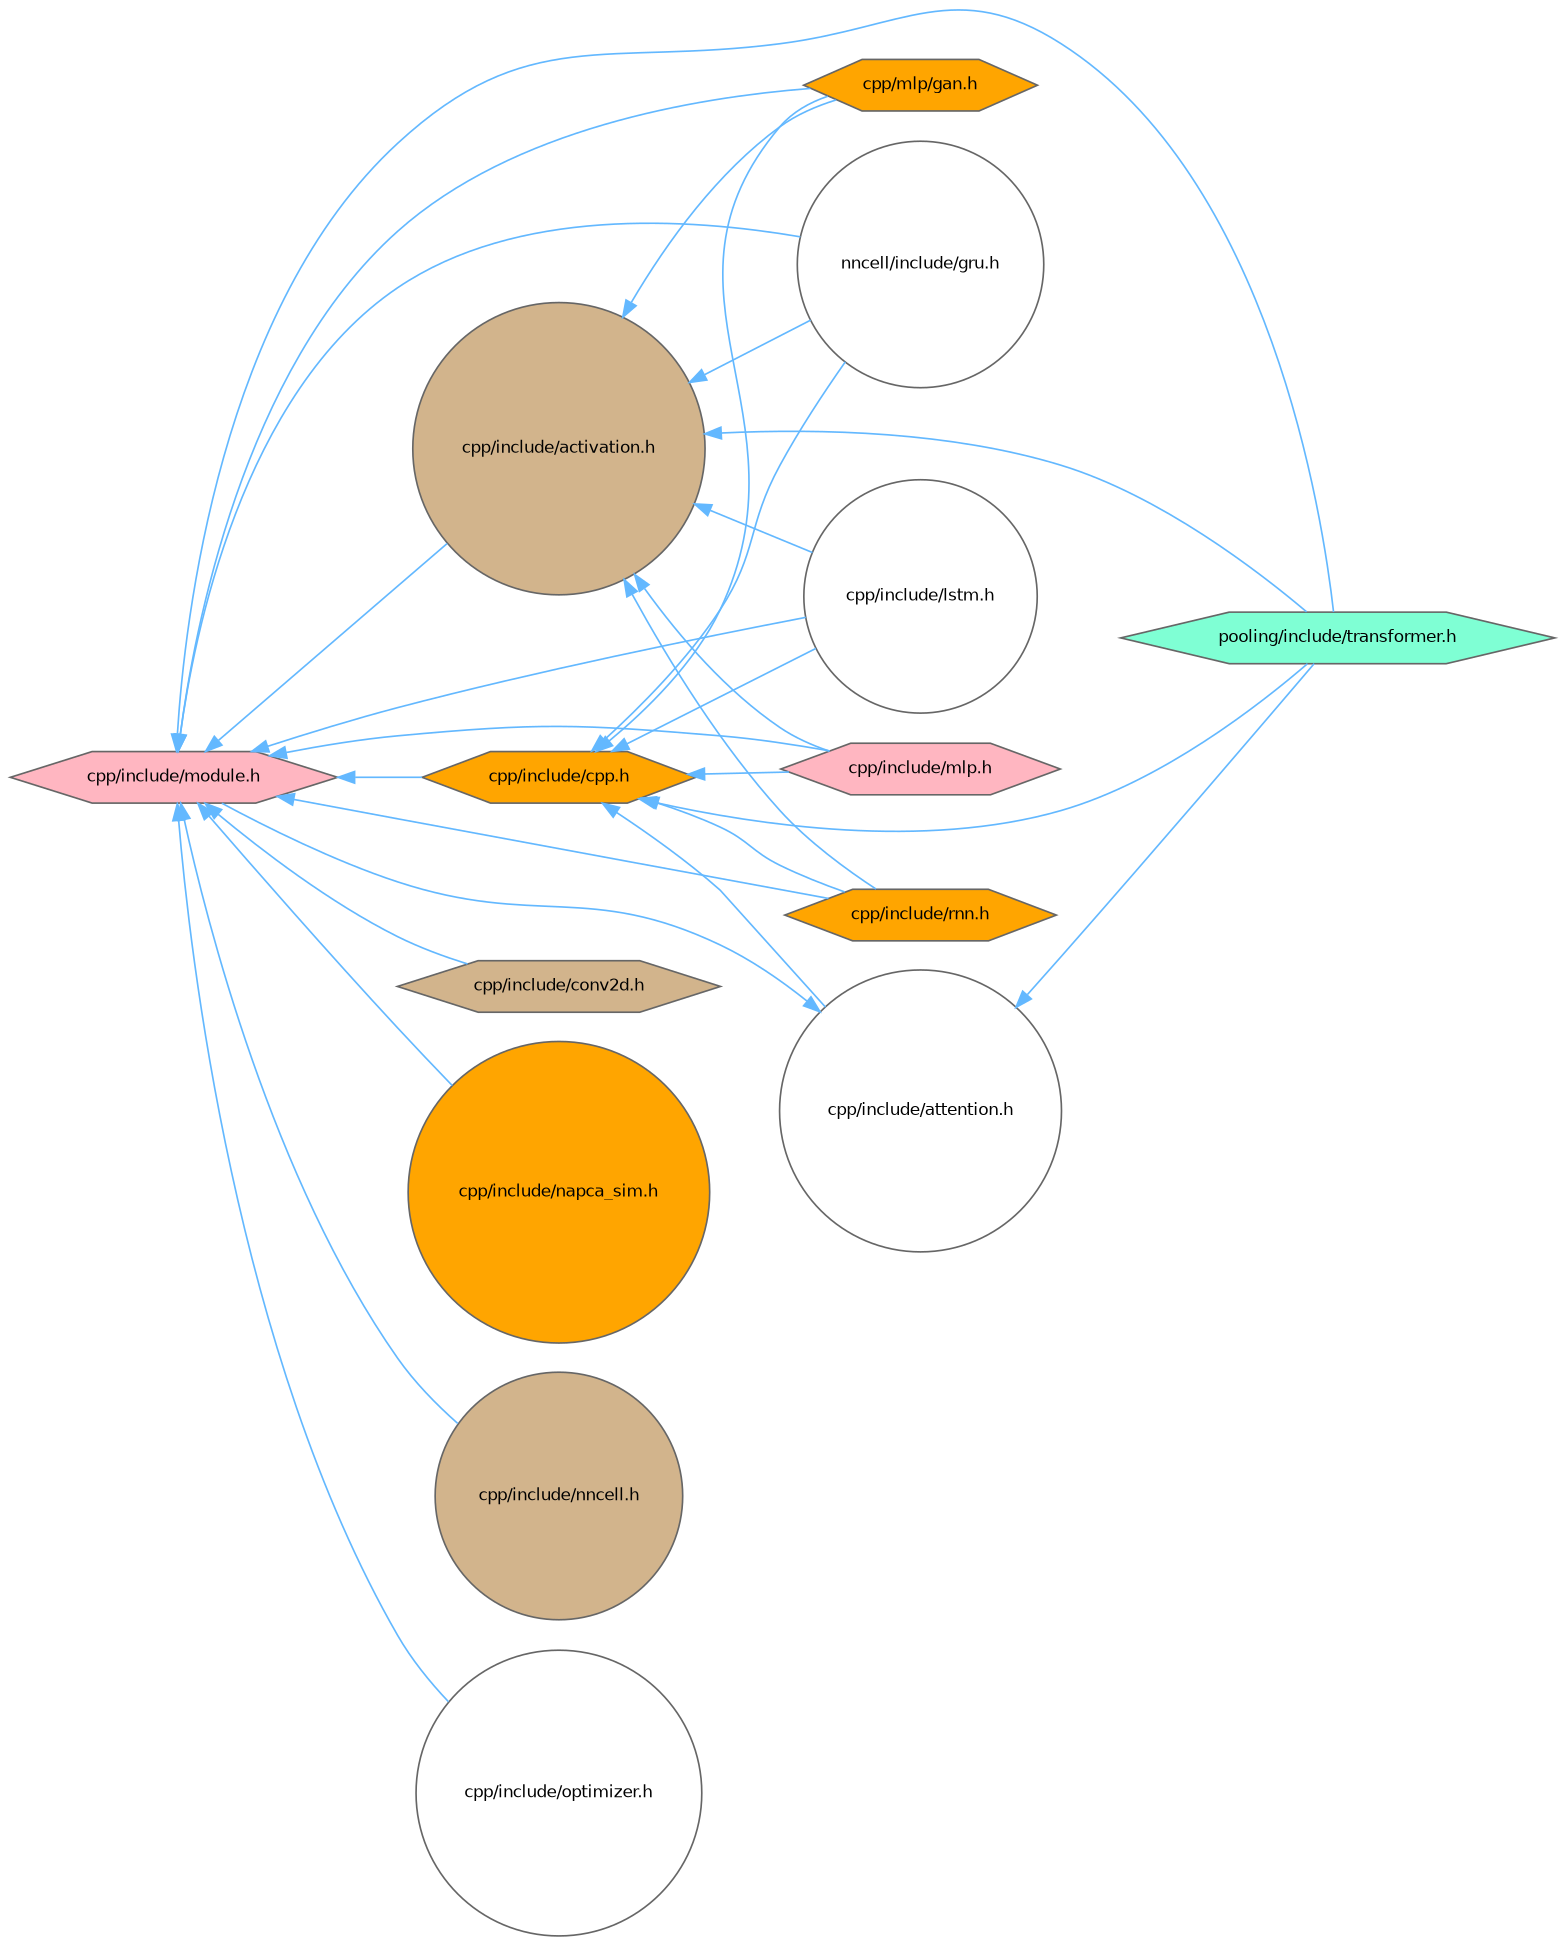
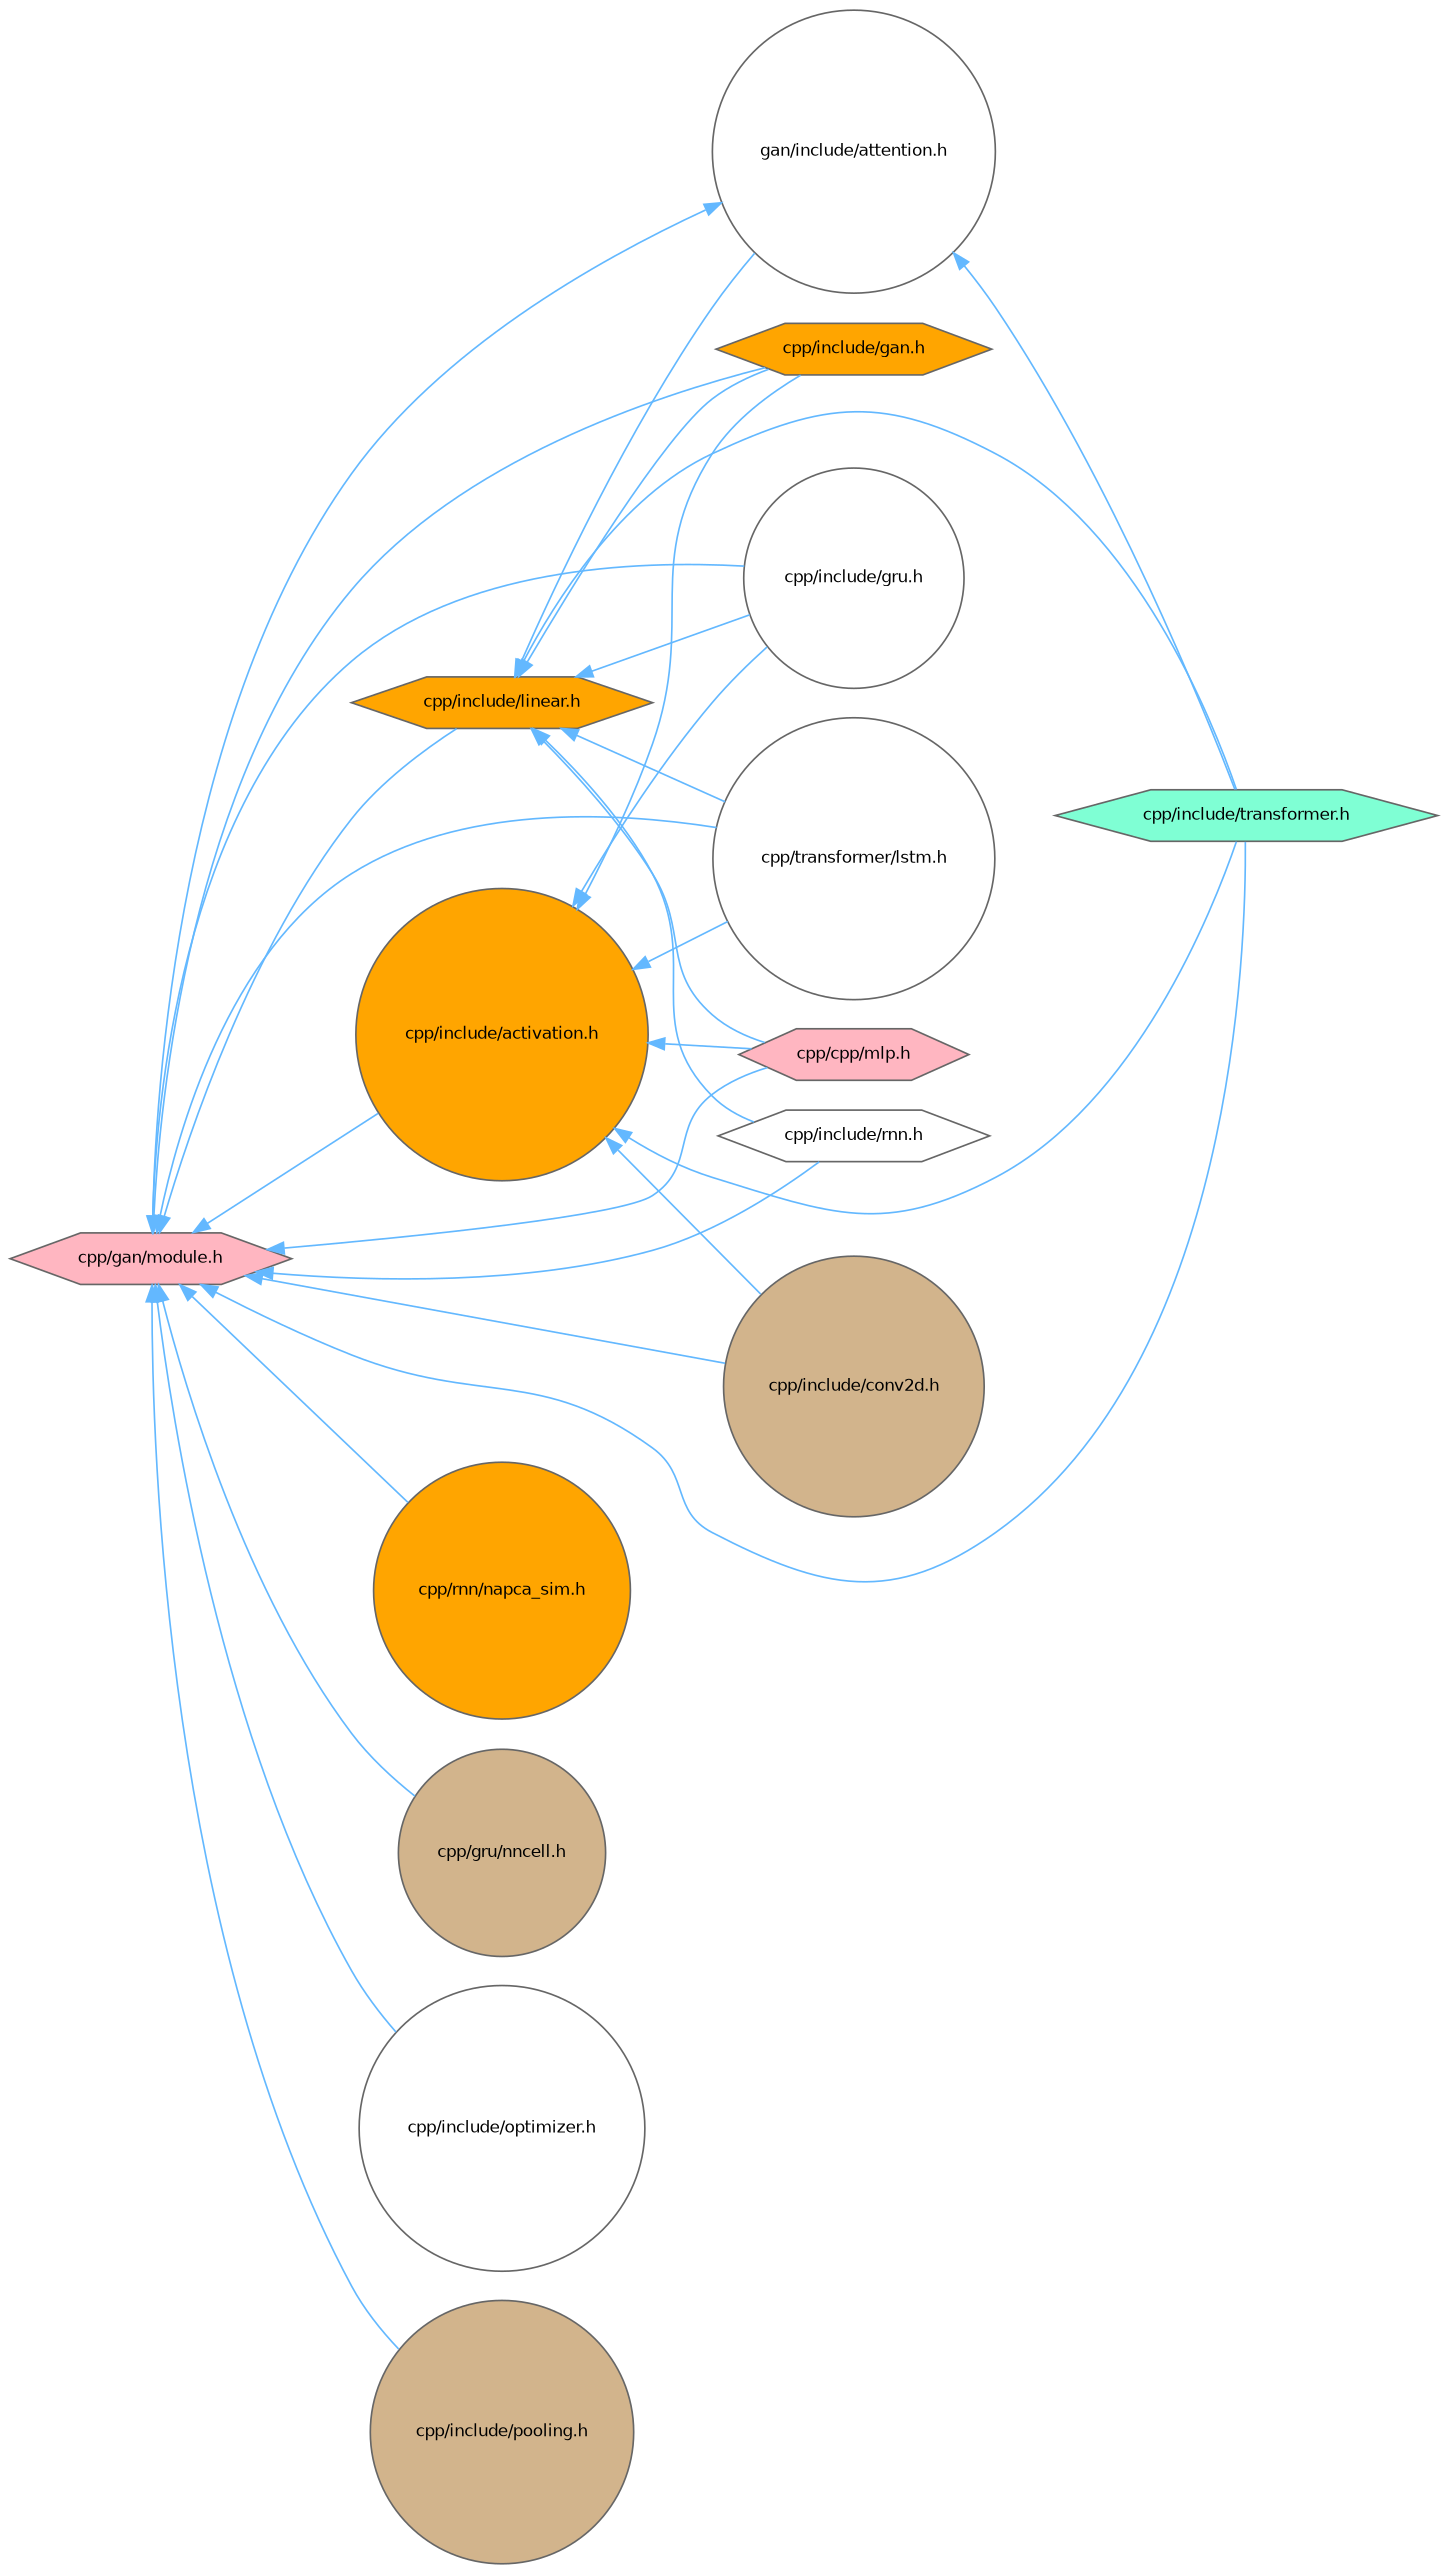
node "cpp/mlp/gan.h": label "cpp/mlp/gan.h" -> "cpp/include/gan.h"
node "nncell/include/gru.h": label "nncell/include/gru.h" -> "cpp/include/gru.h"
node "cpp/include/activation.h": fillcolor tan -> orange
node "cpp/include/lstm.h": label "cpp/include/lstm.h" -> "cpp/transformer/lstm.h"
node "pooling/include/transformer.h": label "pooling/include/transformer.h" -> "cpp/include/transformer.h"
edge "cpp/include/rnn.h" -> "cpp/include/activation.h": now "cpp/include/conv2d.h" -> "cpp/include/activation.h"
node "cpp/include/mlp.h": label "cpp/include/mlp.h" -> "cpp/cpp/mlp.h"
node "cpp/include/module.h": label "cpp/include/module.h" -> "cpp/gan/module.h"
node "cpp/include/cpp.h": label "cpp/include/cpp.h" -> "cpp/include/linear.h"
node "cpp/include/rnn.h": fillcolor orange -> white
node "cpp/include/conv2d.h": shape hexagon -> circle
node "cpp/include/attention.h": label "cpp/include/attention.h" -> "gan/include/attention.h"
node "cpp/include/napca_sim.h": label "cpp/include/napca_sim.h" -> "cpp/rnn/napca_sim.h"
node "cpp/include/nncell.h": label "cpp/include/nncell.h" -> "cpp/gru/nncell.h"
node "cpp/include/pooling.h": added
